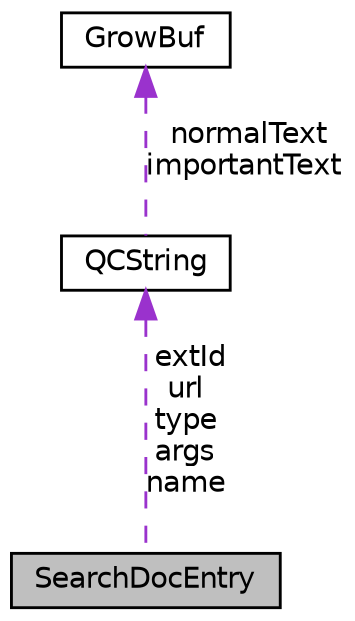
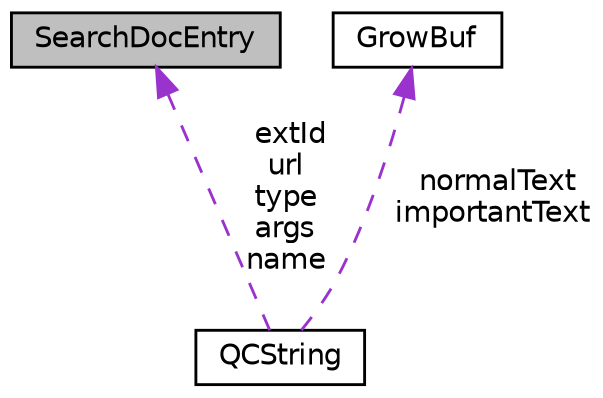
edge "SearchDocEntry" -> "QCString": reversed
